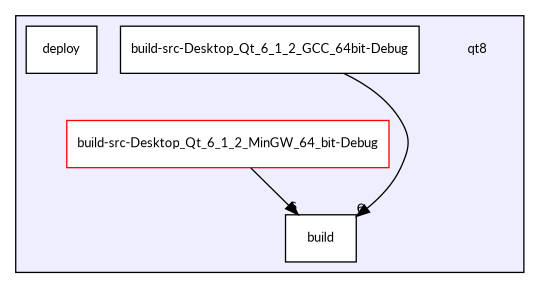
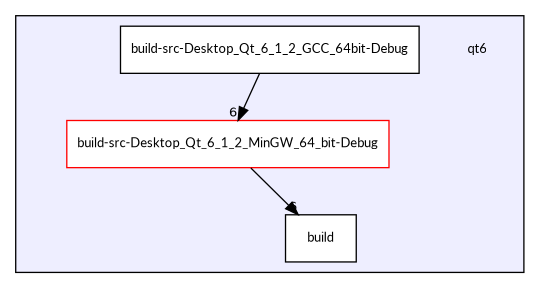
node "deploy": removed
node "qt8": label "qt8" -> "qt6"
edge "build-src-Desktop_Qt_6_1_2_GCC_64bit-Debug" -> "build": now "build-src-Desktop_Qt_6_1_2_GCC_64bit-Debug" -> "build-src-Desktop_Qt_6_1_2_MinGW_64_bit-Debug"
